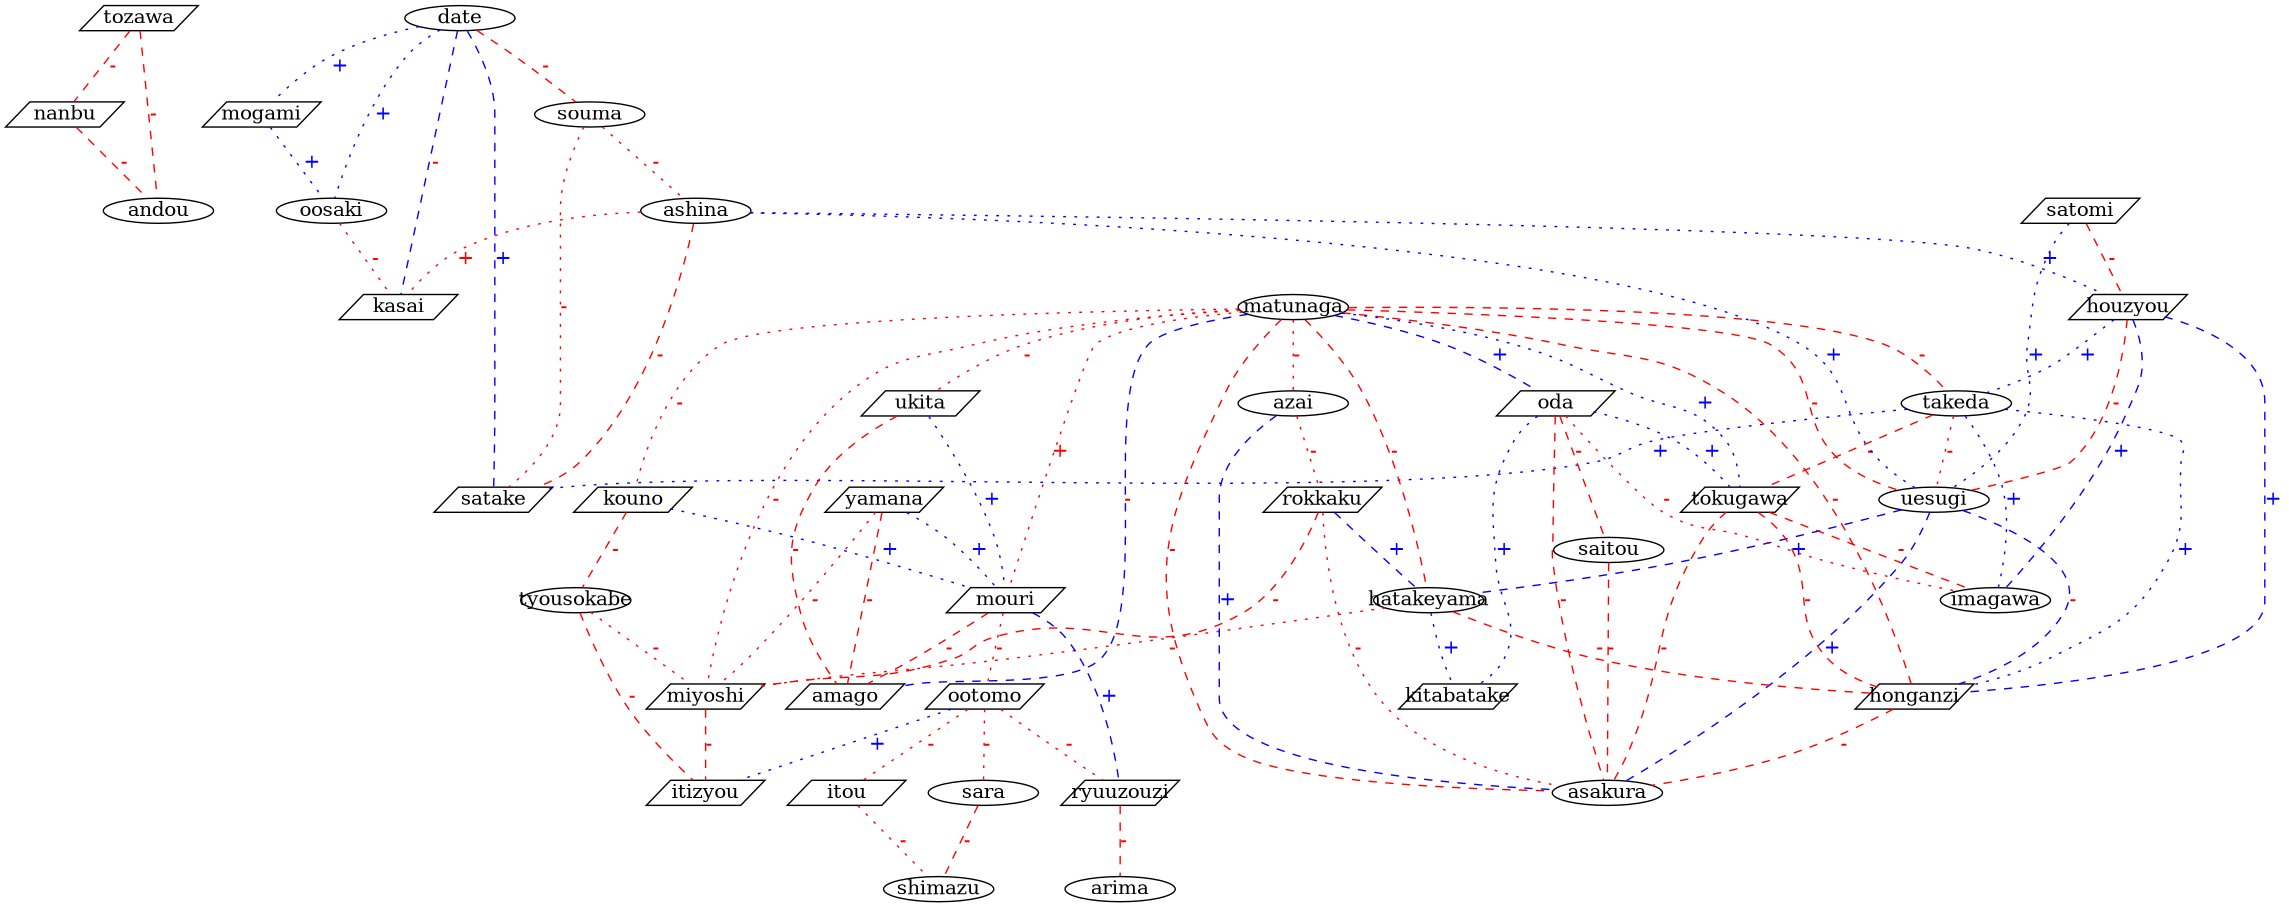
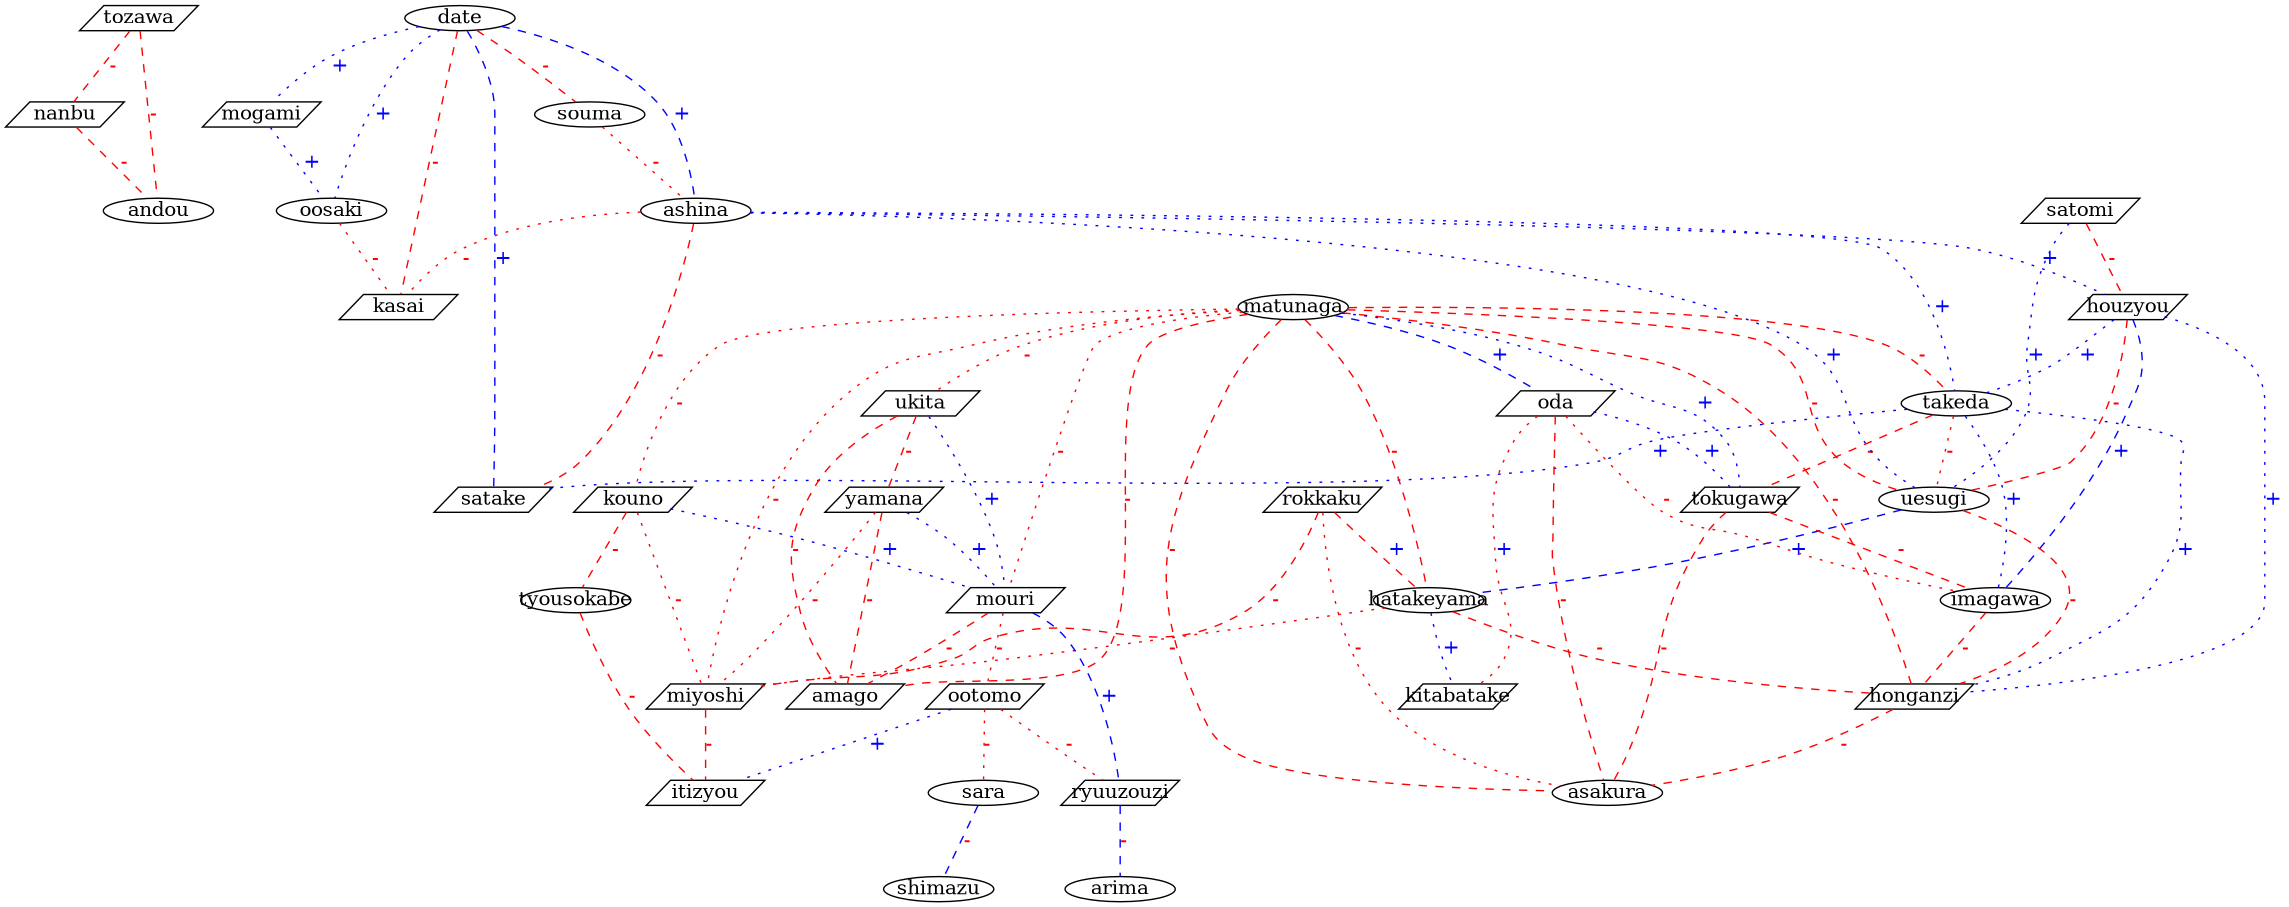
edge "date" -- "ashina": added, label "+"
edge "date" -- "kasai": color blue -> red
edge "ashina" -- "takeda": added, label "+"
edge "ashina" -- "kasai": label "+" -> "-"
edge "souma" -- "satake": removed, label "-"
node "azai": removed
edge "ukita" -- "yamana": added, label "-"
edge "matunaga" -- "mouri": label "+" -> "-"
edge "rokkaku" -- "hatakeyama": color blue -> red
edge "oda" -- "kitabatake": color blue -> red
node "saitou": removed
edge "matunaga" -- "amago": color blue -> red
edge "houzyou" -- "honganzi": style dashed -> dotted
edge "uesugi" -- "honganzi": color blue -> red
edge "tokugawa" -- "honganzi": now "imagawa" -- "honganzi"
edge "tyousokabe" -- "miyoshi": now "kouno" -- "miyoshi"
edge "uesugi" -- "asakura": removed, label "+"
node "itou": removed
edge "sara" -- "shimazu": color red -> blue
edge "ryuuzouzi" -- "arima": color red -> blue
